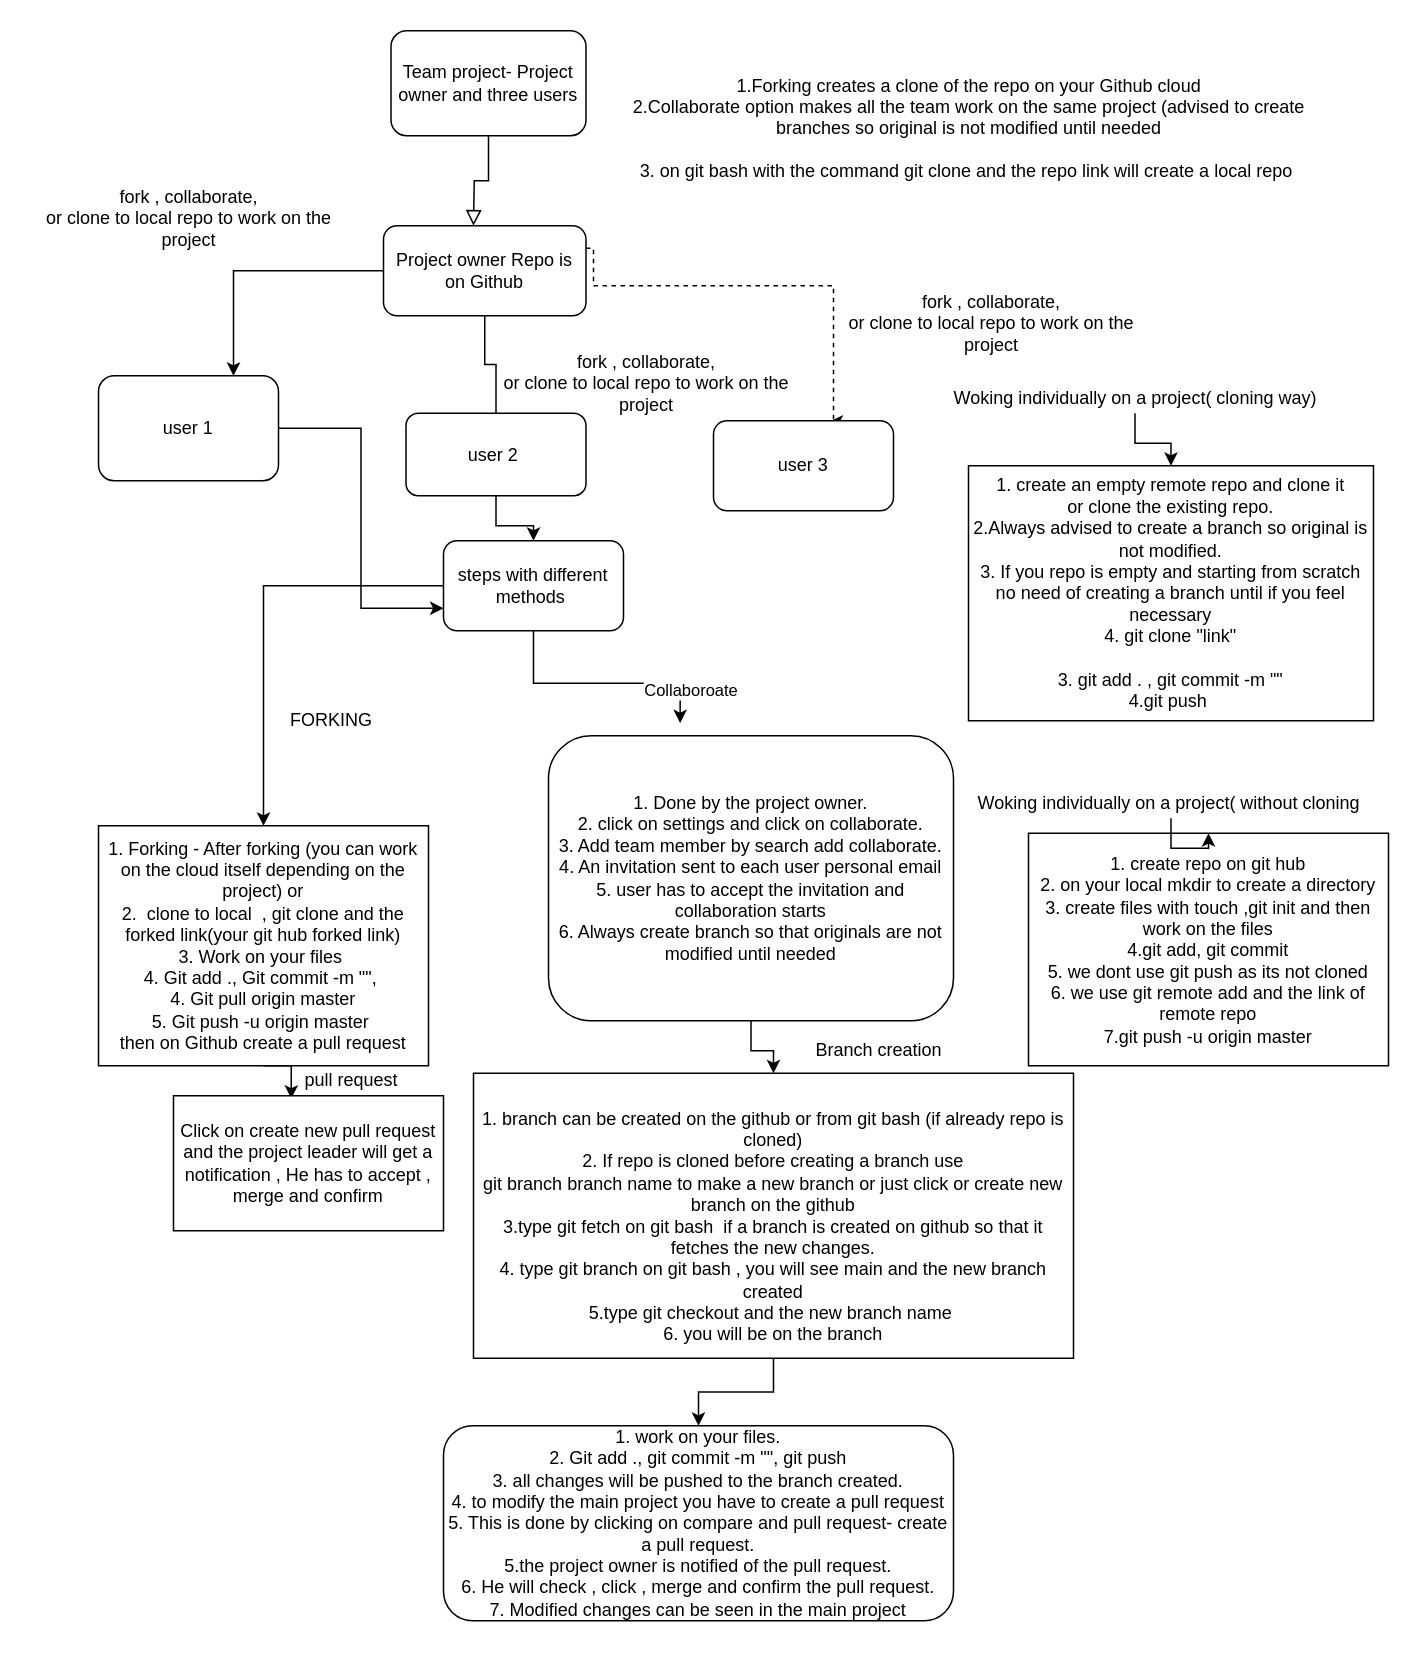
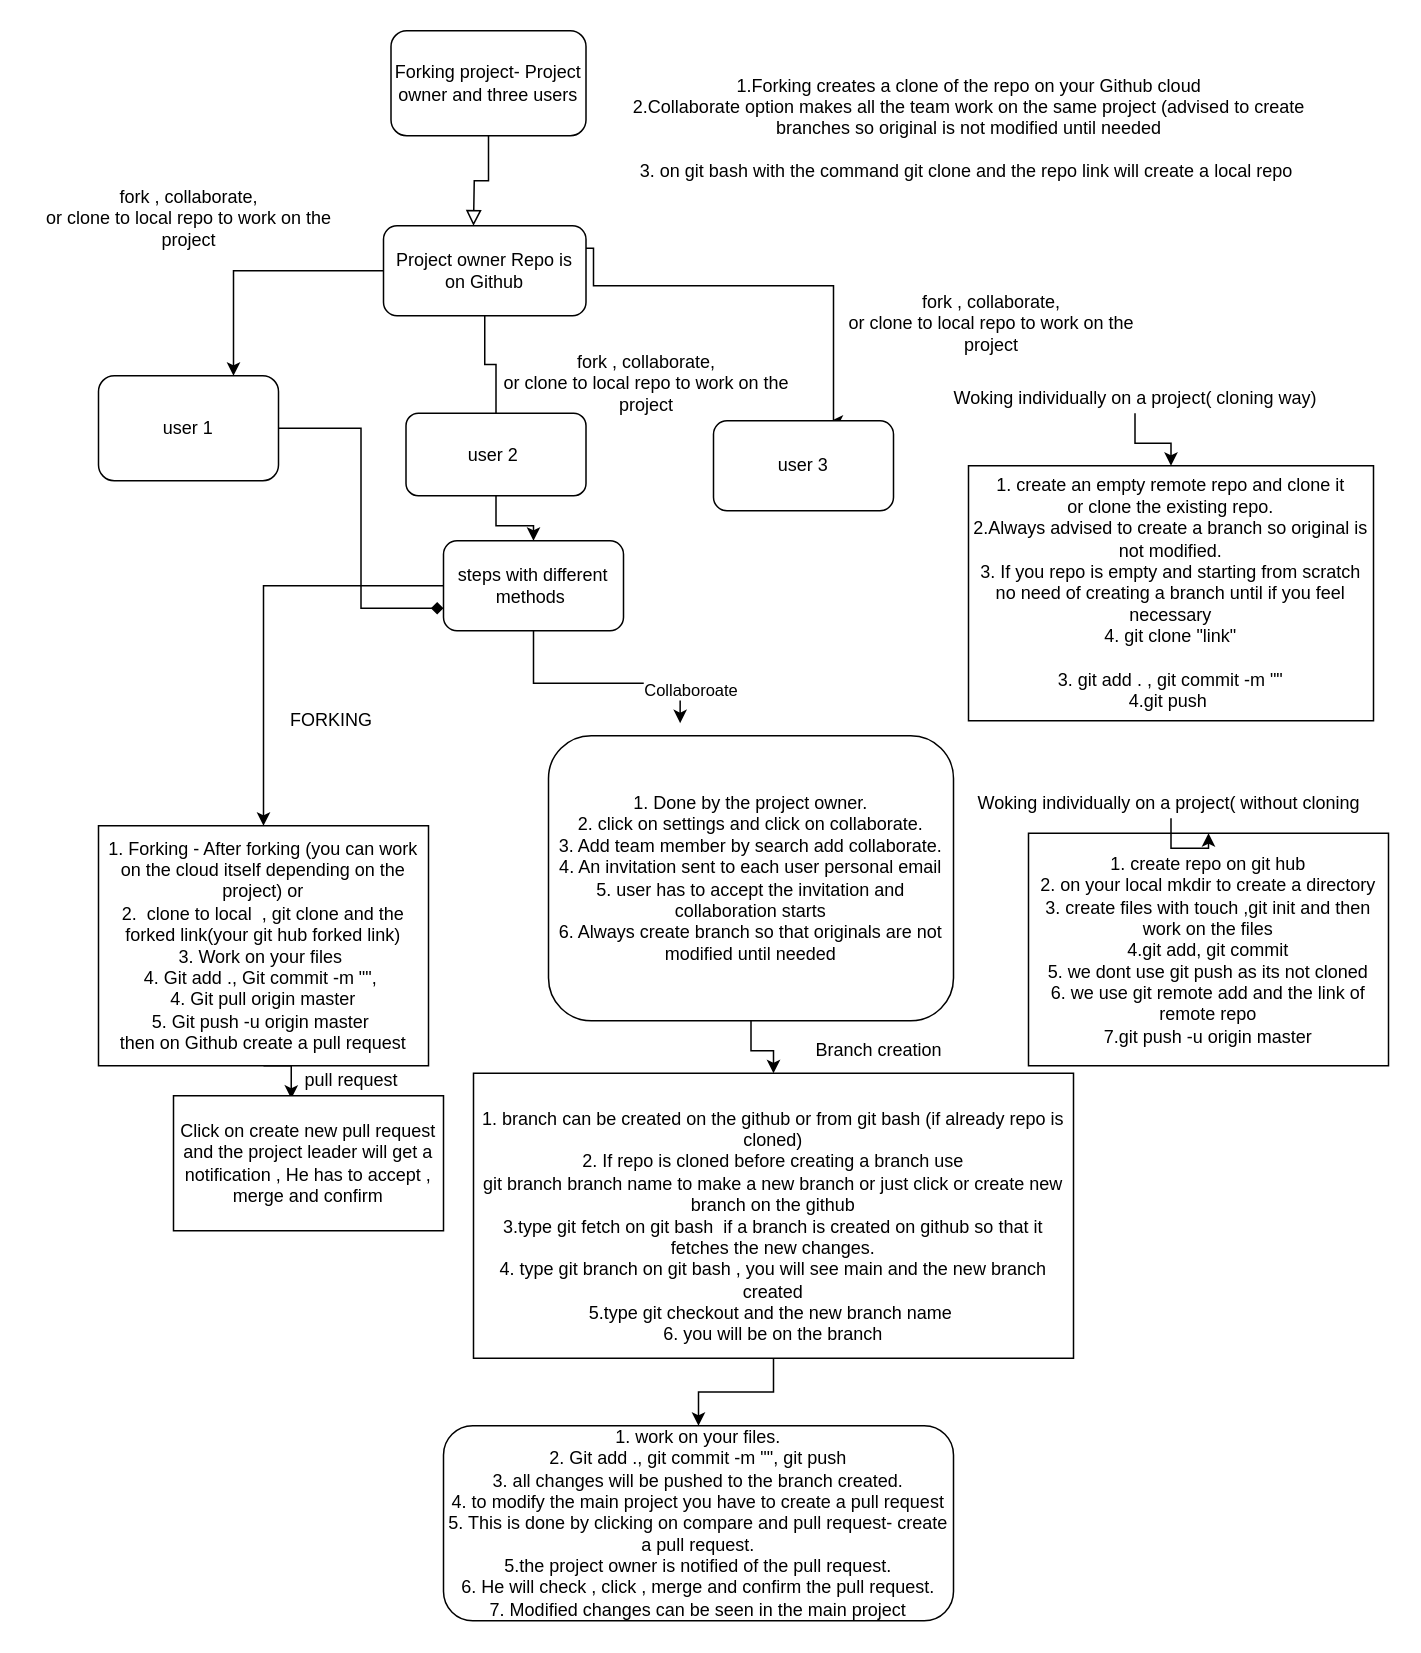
node "Team project- Project owner and three users": label "Team project- Project owner and three users" -> "Forking project- Project owner and three users"
edge "Project owner Repo is on Github" -> "user 3": style dashed -> solid
edge "user 1" -> "steps with different methods": arrowhead classic -> diamond
